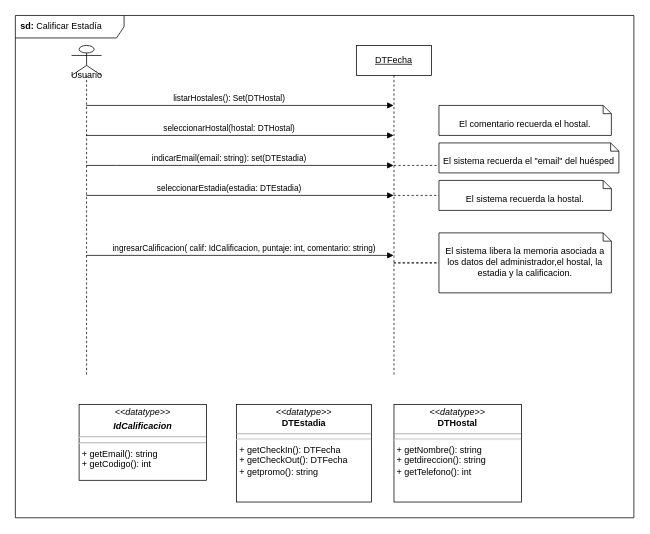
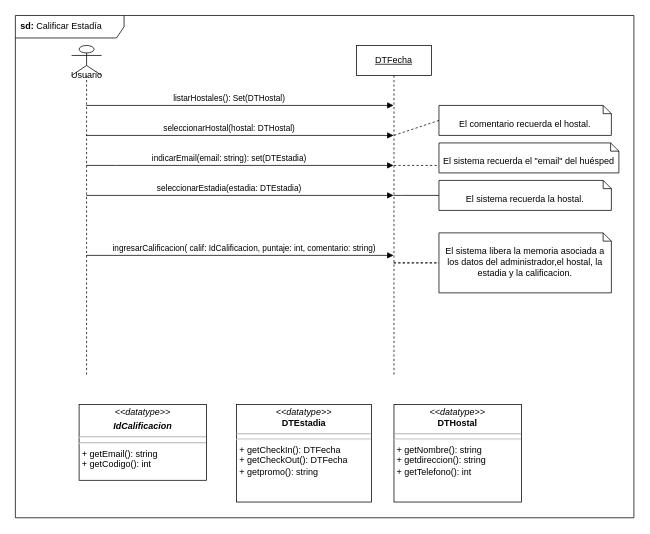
edge "El comentario recuerda el hostal." -- "DTFecha": added
edge "El sistema recuerda la hostal." -- "DTFecha": style dashed -> solid
